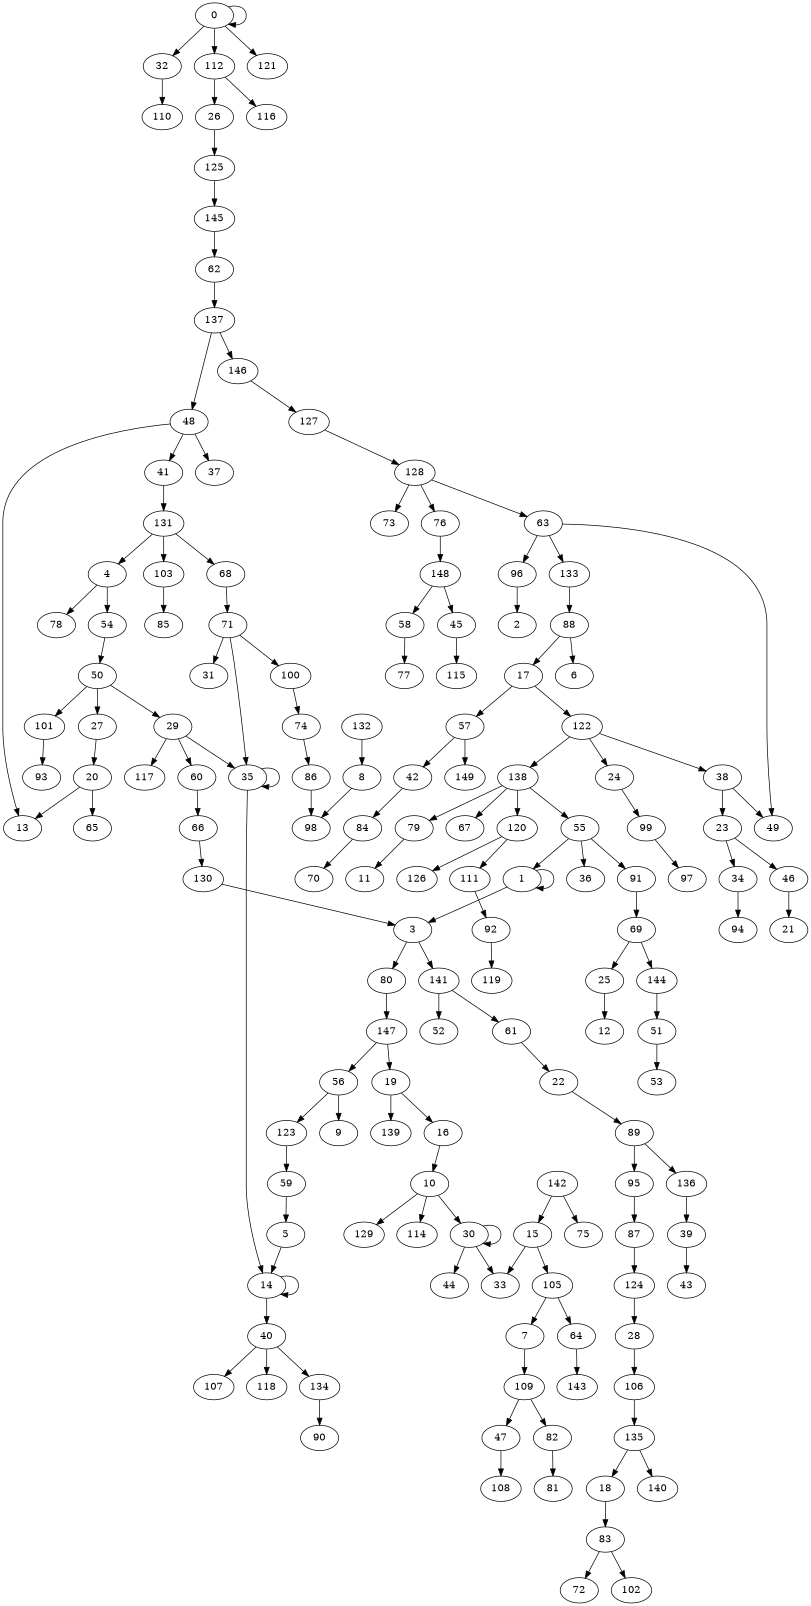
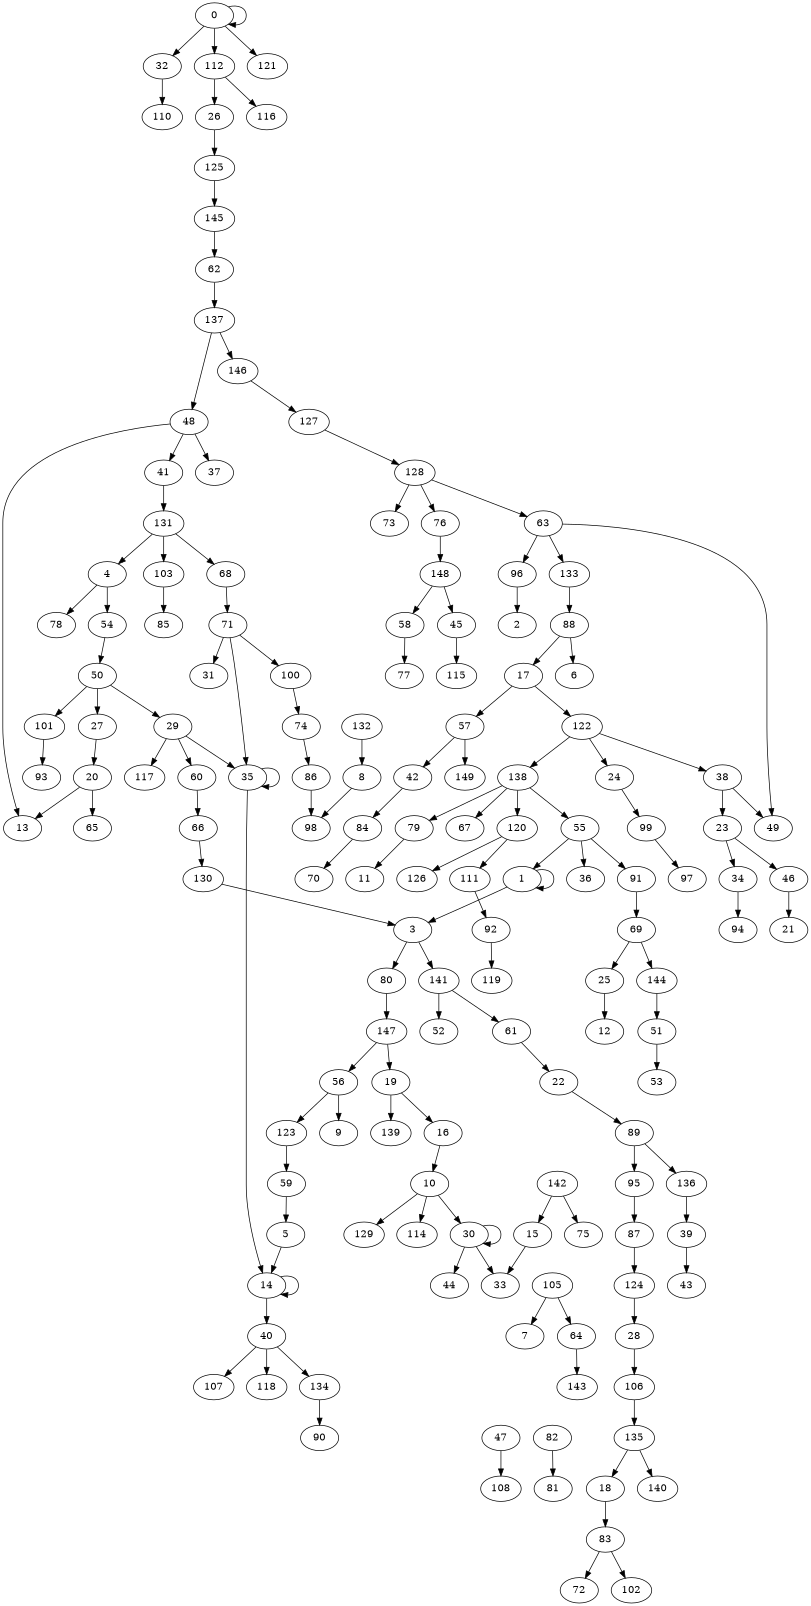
edge "15" -> "105": removed
node "109": removed
